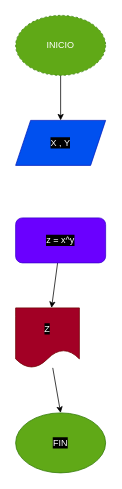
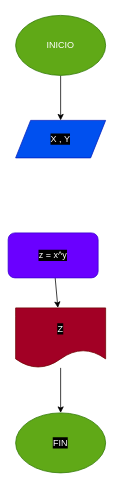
node "INICIO": style dashed -> solid
node "X , Y": size 90x45 -> 90x38
node "z = x^y": moved (60, 240) -> (53, 255)
node "Z": size 64x60 -> 90x60
